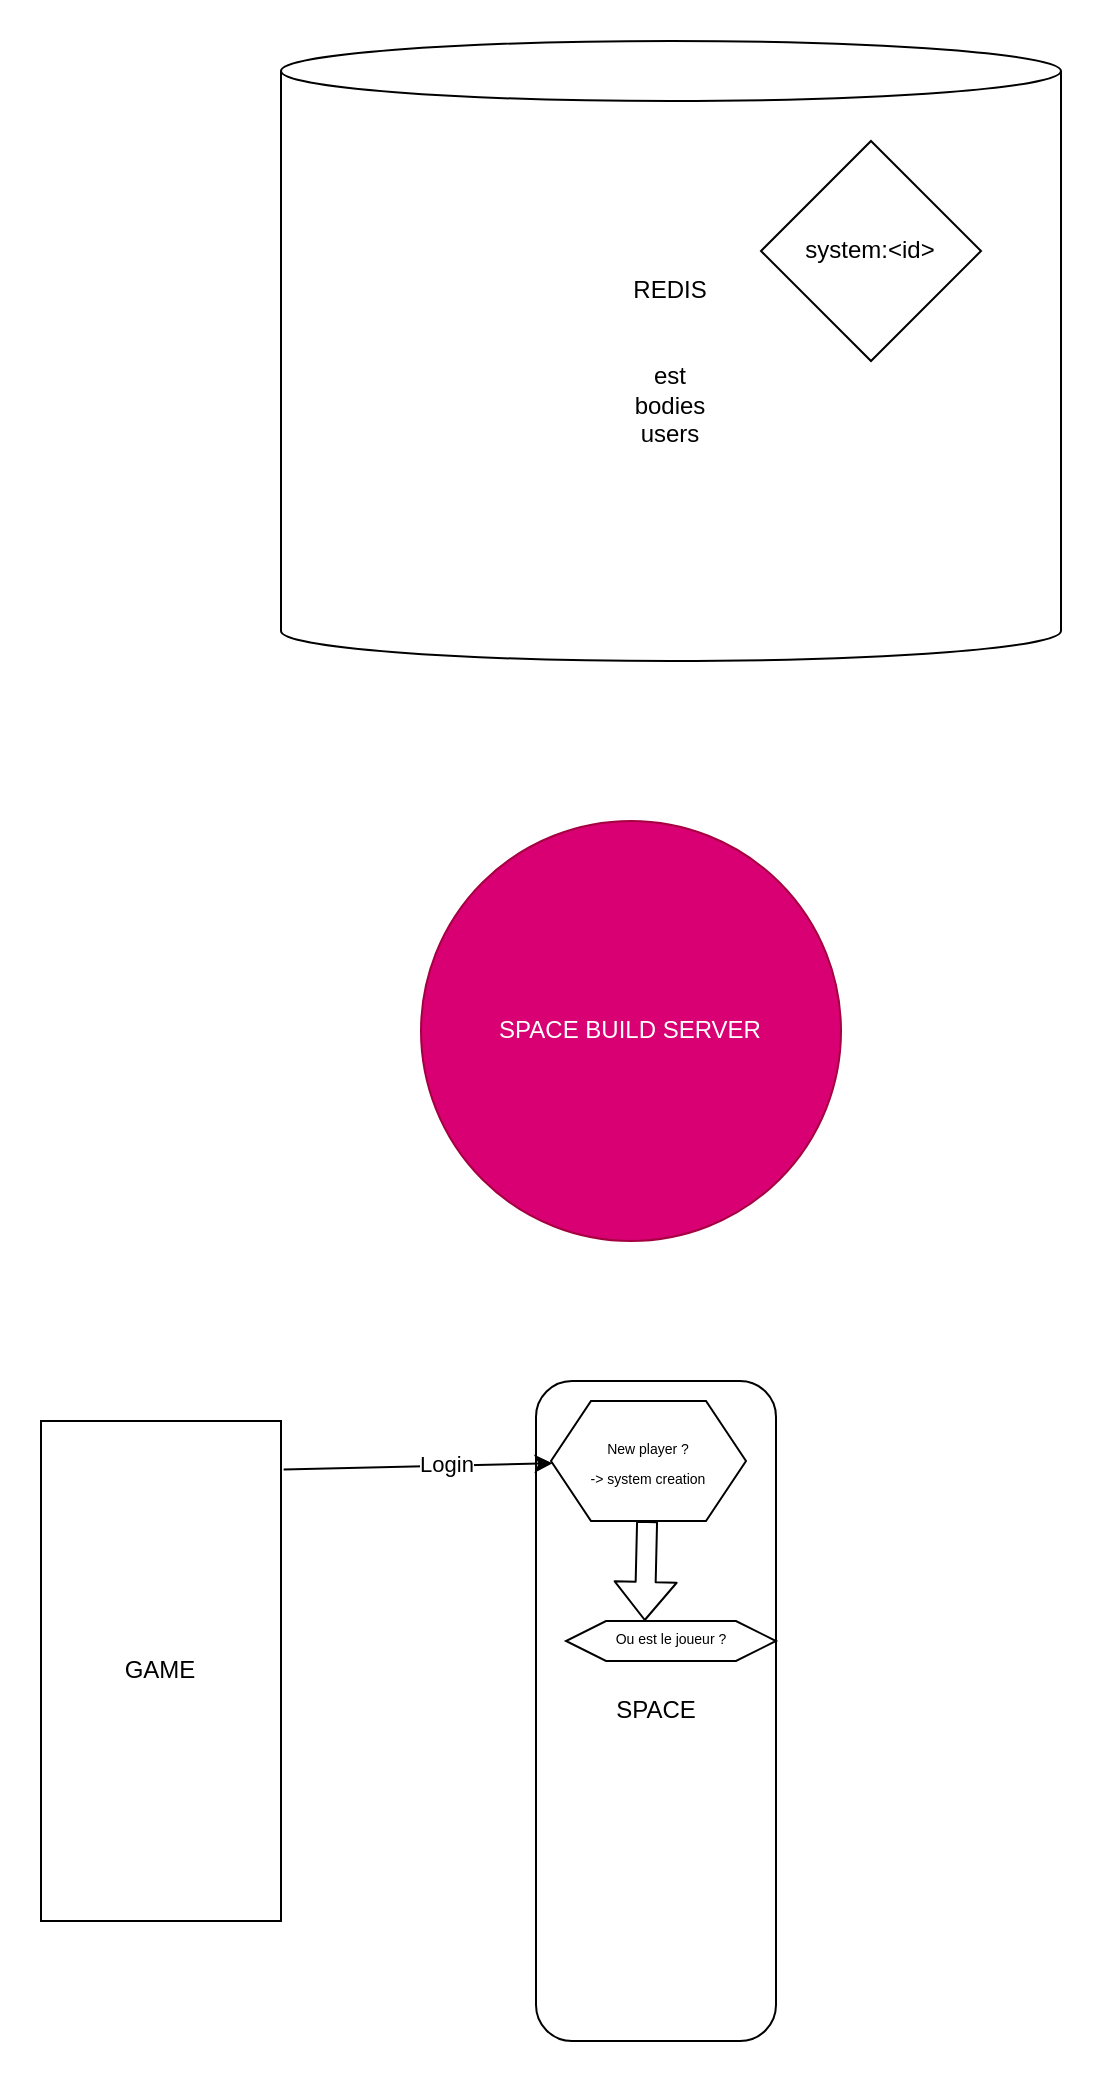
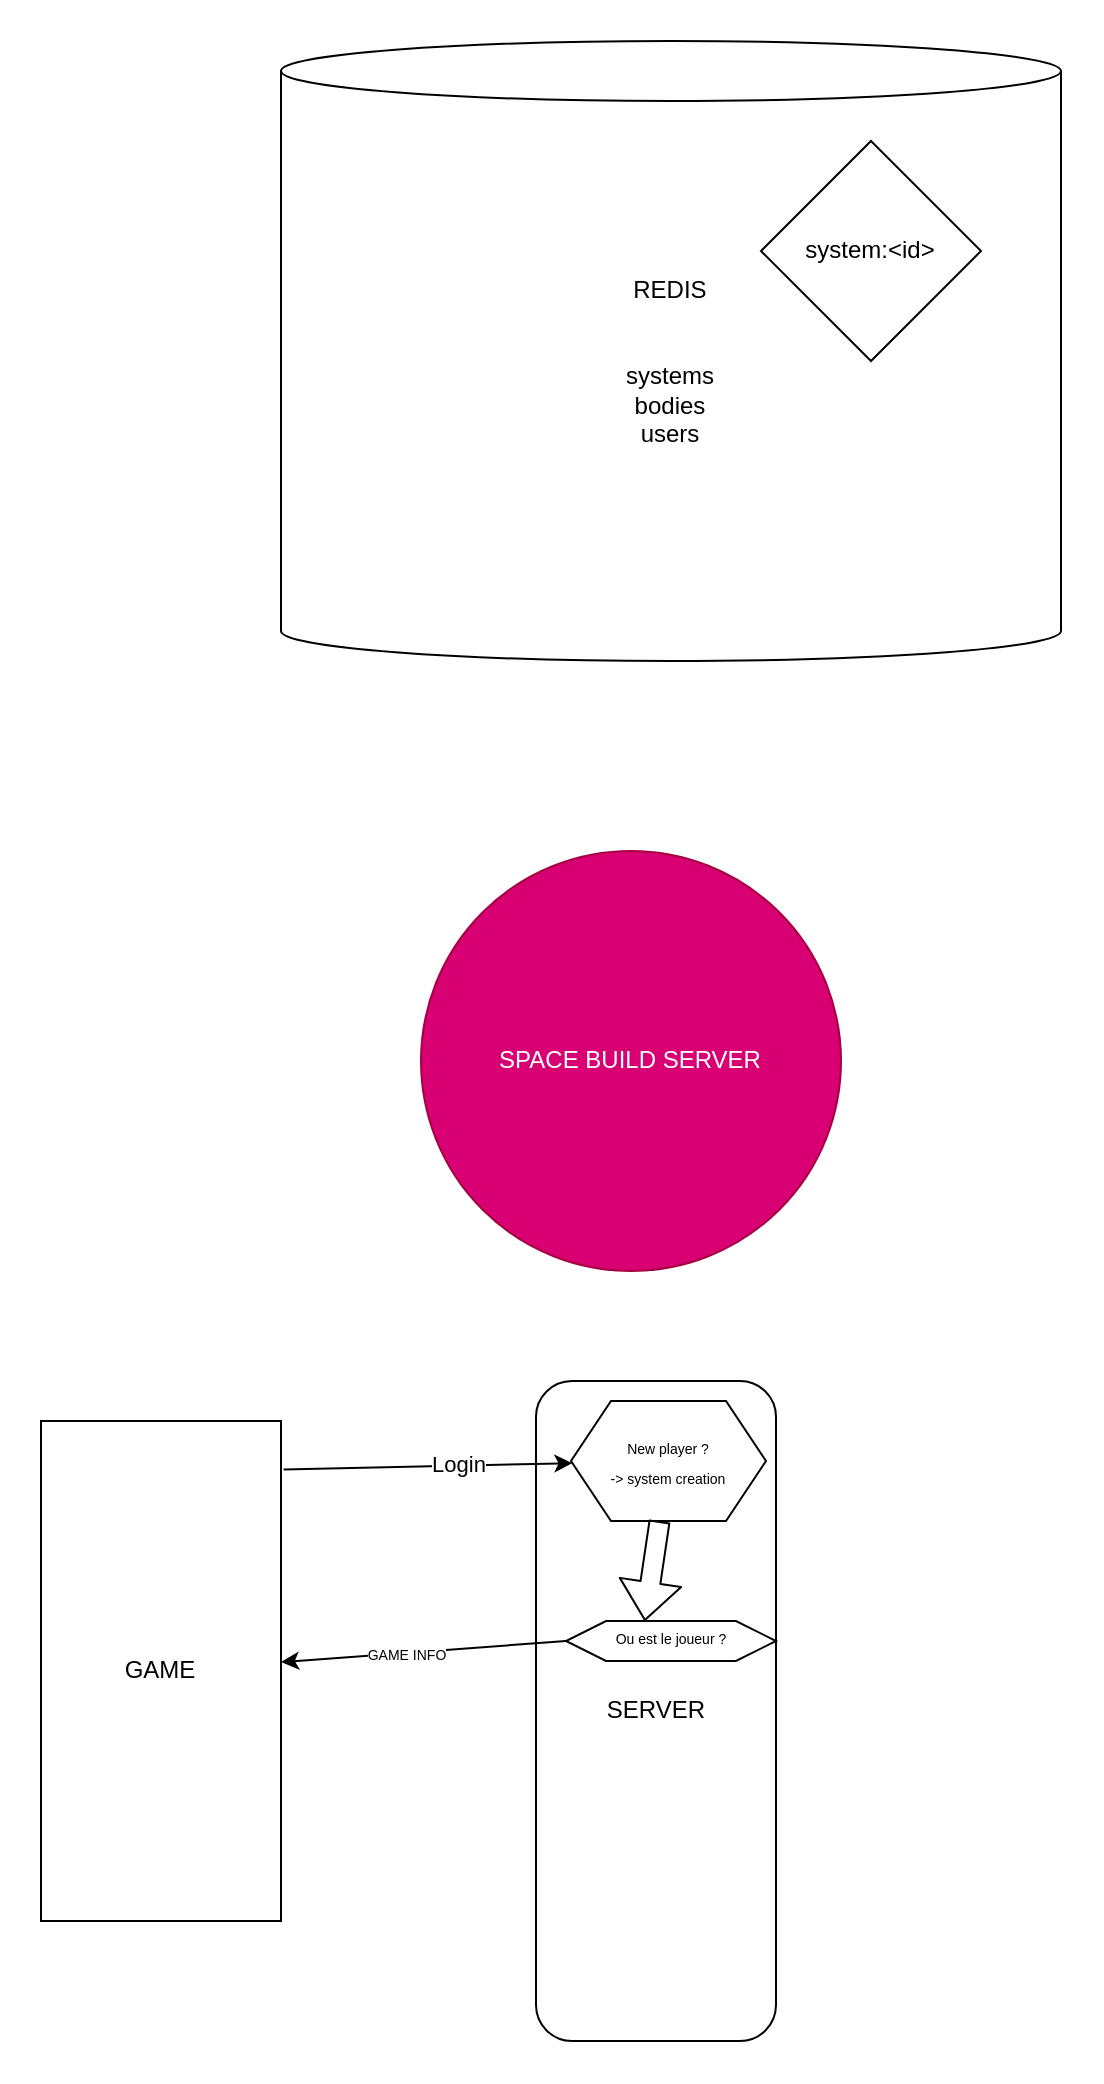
node "REDIS est bodies users": label "REDIS est bodies users" -> "REDIS systems bodies users"
node "SPACE BUILD SERVER": moved (631, 1031) -> (631, 1061)
node "New player ? -> system creation": moved (649, 1461) -> (669, 1461)
edge "Ou est le joueur ?" -> "GAME": added, label "GAME INFO"
node "SPACE": label "SPACE" -> "SERVER"
